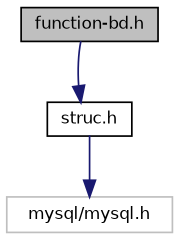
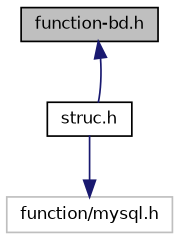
edge "function-bd.h" -> "struc.h": reversed
node "mysql/mysql.h": label "mysql/mysql.h" -> "function/mysql.h"
